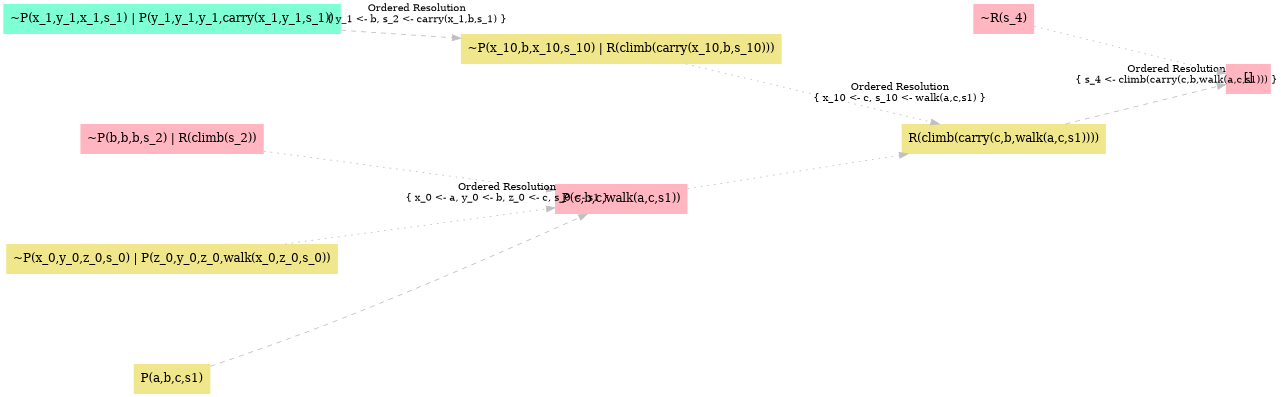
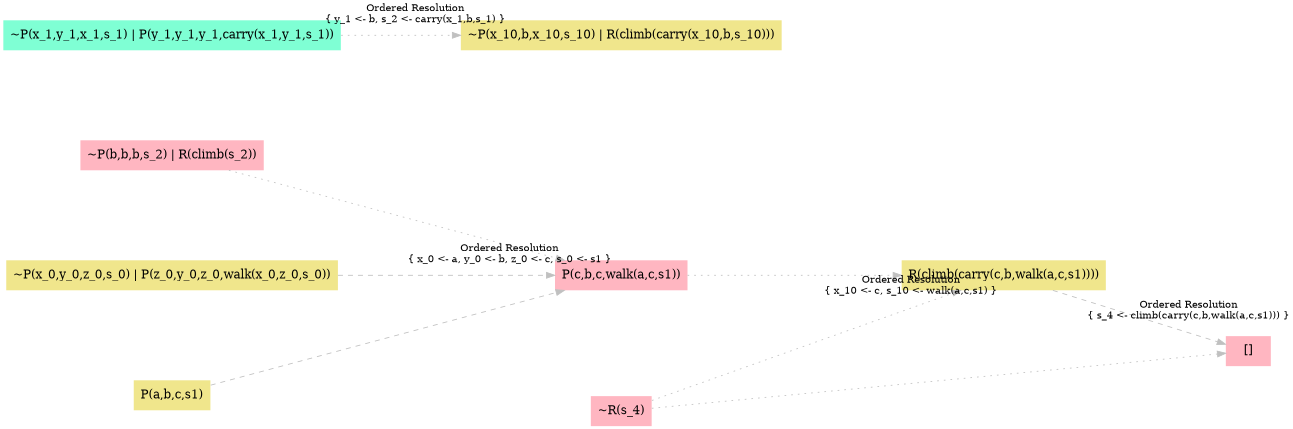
edge "~P(x_1,y_1,x_1,s_1) | P(y_1,y_1,y_1,carry(x_1,y_1,s_1))" -> "~P(x_10,b,x_10,s_10) | R(climb(carry(x_10,b,s_10)))": style dashed -> dotted
edge "~P(x_10,b,x_10,s_10) | R(climb(carry(x_10,b,s_10)))" -> "R(climb(carry(c,b,walk(a,c,s1))))": now "~R(s_4)" -> "R(climb(carry(c,b,walk(a,c,s1))))"
edge "~P(x_0,y_0,z_0,s_0) | P(z_0,y_0,z_0,walk(x_0,z_0,s_0))" -> "P(c,b,c,walk(a,c,s1))": style dotted -> dashed
